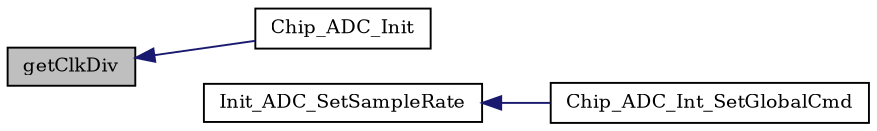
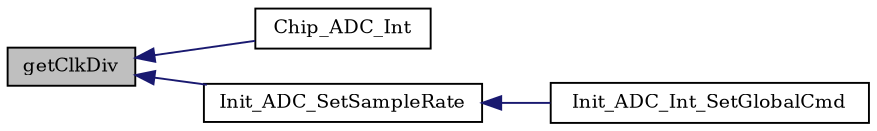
node "Chip_ADC_Init": label "Chip_ADC_Init" -> "Chip_ADC_Int"
edge "Init_ADC_SetSampleRate" -> "getClkDiv": added
node "Chip_ADC_Int_SetGlobalCmd": label "Chip_ADC_Int_SetGlobalCmd" -> "Init_ADC_Int_SetGlobalCmd"
